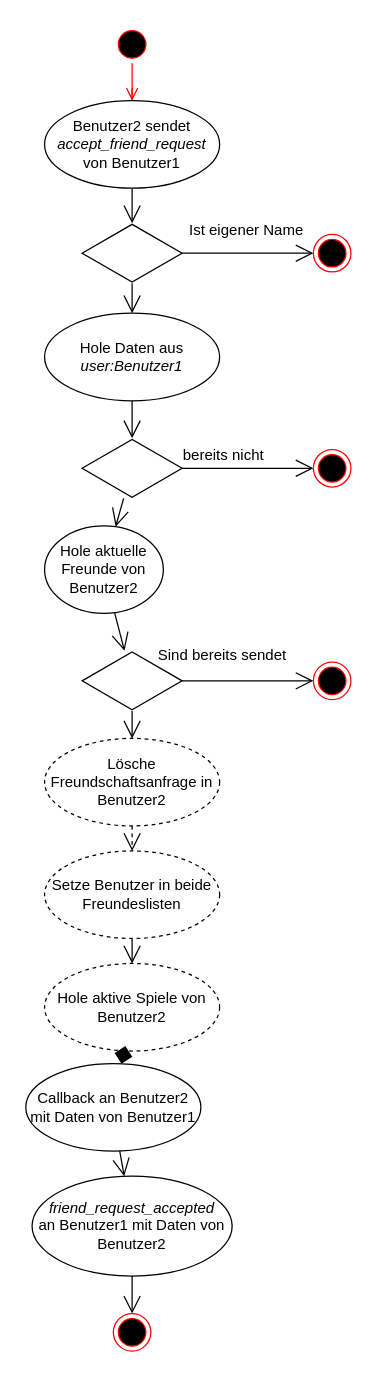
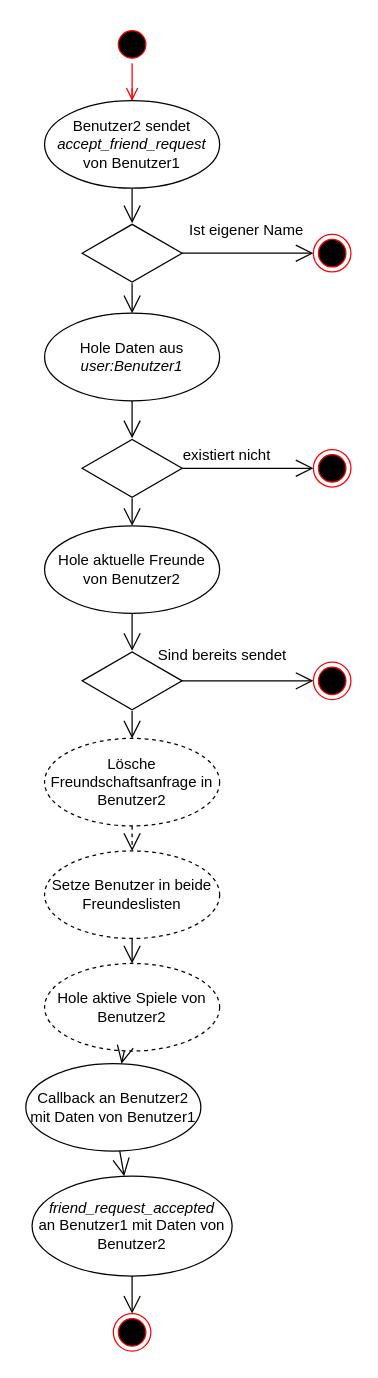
node "bereits nicht": label "bereits nicht" -> "existiert nicht"
node "Hole aktuelle Freunde von Benutzer2": size 119x88 -> 175x88
edge "Hole aktive Spiele von Benutzer2" -> "Callback an Benutzer2 mit Daten von Benutzer1": arrowhead diamond -> open
